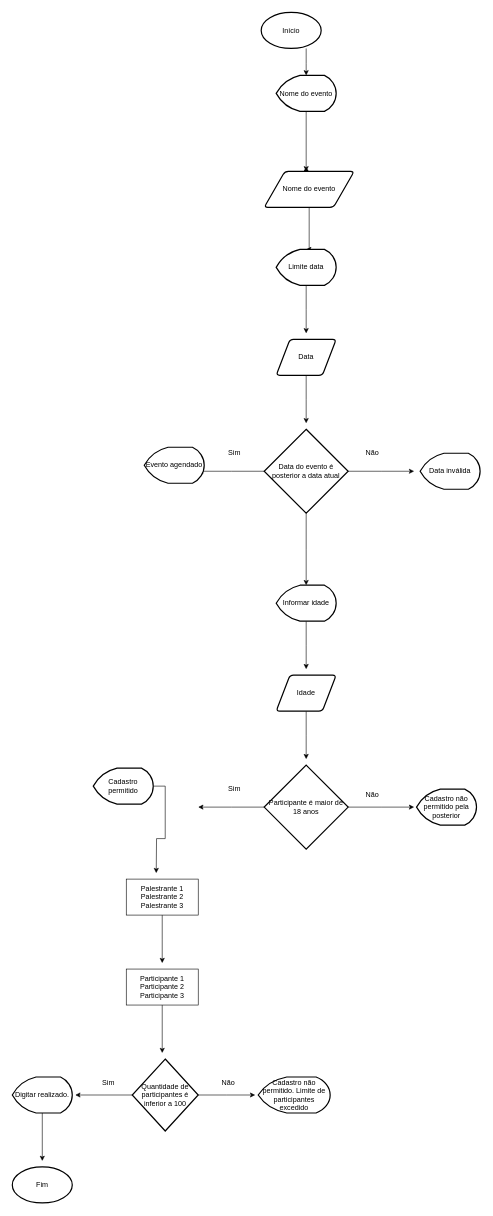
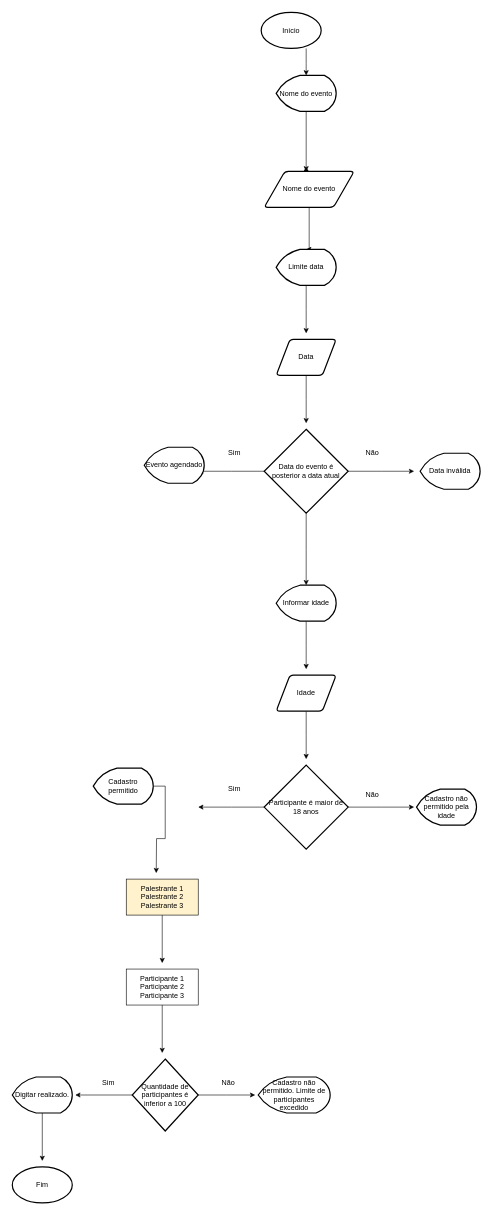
node "Cadastro não permitido pela posterior": label "Cadastro não permitido pela posterior" -> "Cadastro não permitido pela idade"
node "Palestrante 1 Palestrante 2 Palestrante 3": fillcolor #ffffff -> #fff2cc
